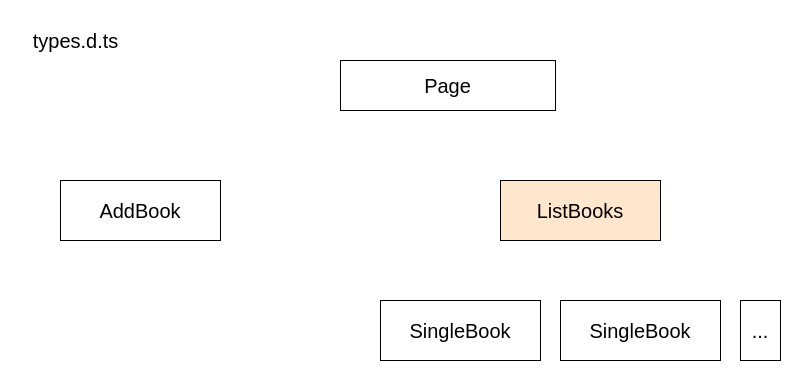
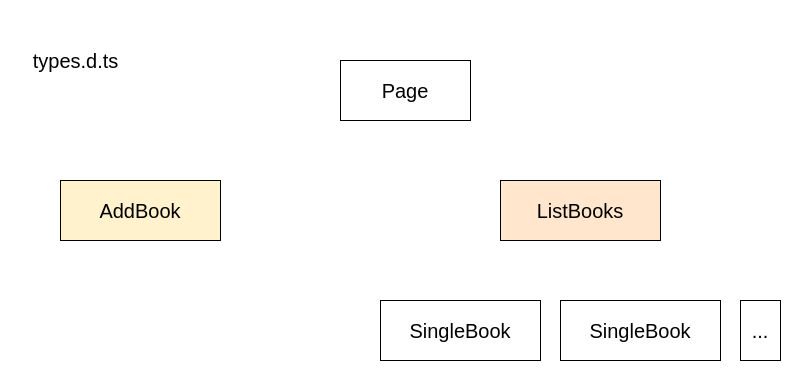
node "types.d.ts": moved (76, 41) -> (76, 61)
node "Page": size 215x50 -> 130x60
node "AddBook": fillcolor #ffffff -> #fff2cc
